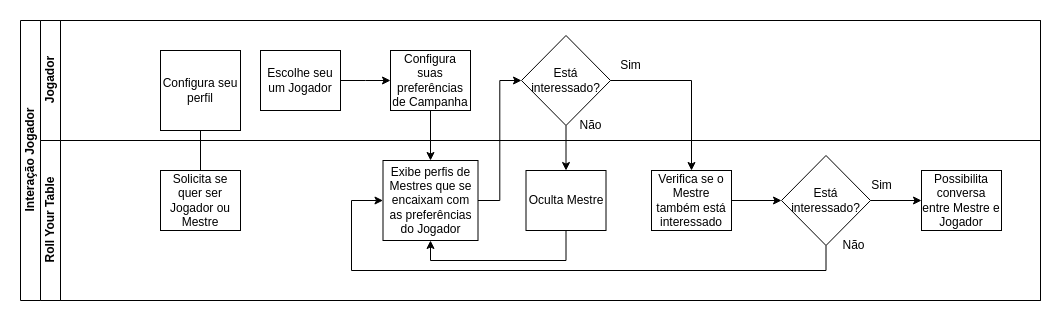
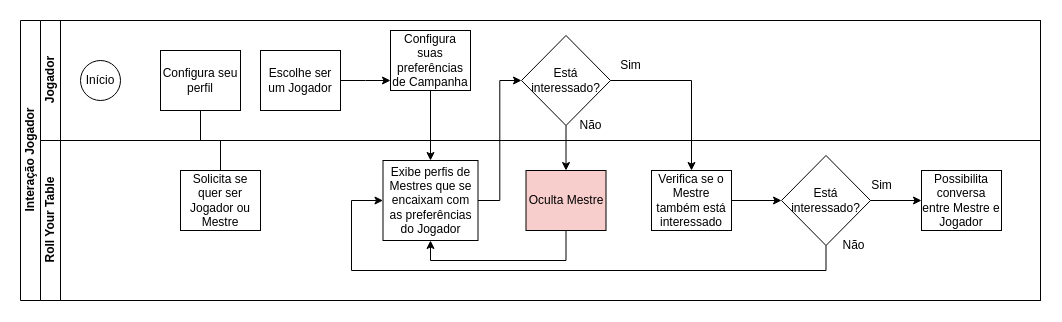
node "Início": added
node "Escolhe seu um Jogador": label "Escolhe seu um Jogador" -> "Escolhe ser um Jogador"
node "Configura suas preferências de Campanha": moved (431, 81) -> (431, 61)
node "Configura seu perfil": size 80x80 -> 80x60
node "Solicita se quer ser Jogador ou Mestre": moved (201, 201) -> (221, 201)
node "Oculta Mestre": fillcolor #ffffff -> #f8cecc
